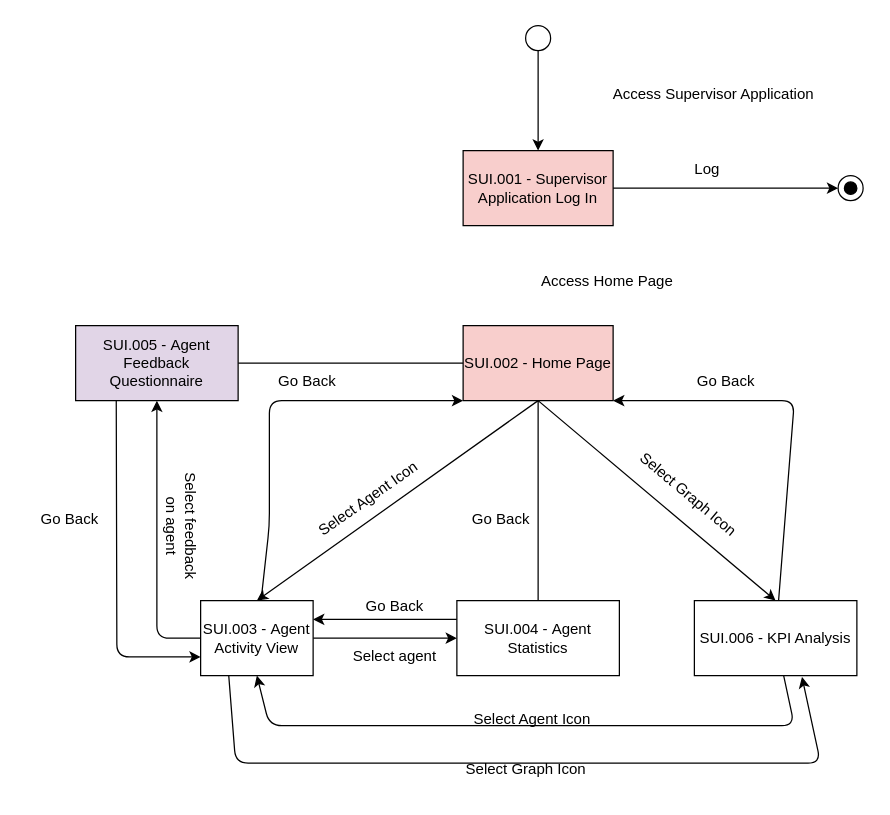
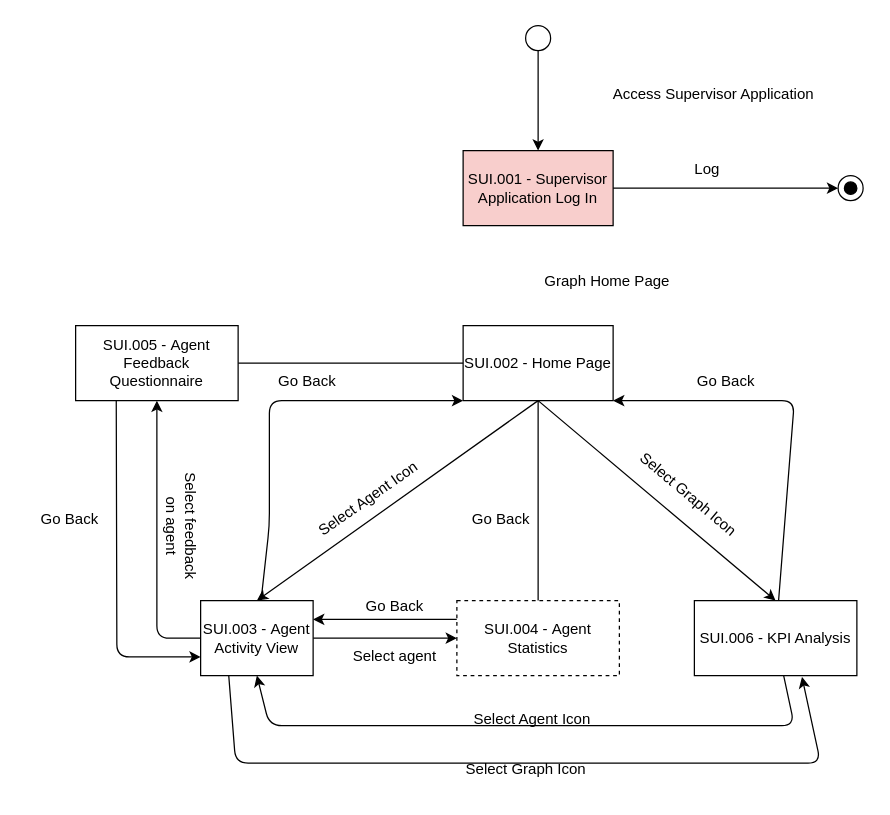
node "Access Home Page": label "Access Home Page" -> "Graph Home Page"
node "SUI.005 - Agent Feedback Questionnaire": fillcolor #e1d5e7 -> #ffffff
node "SUI.002 - Home Page": fillcolor #f8cecc -> #ffffff
node "SUI.004 - Agent Statistics": style solid -> dashed
